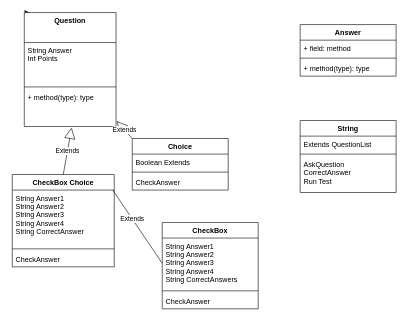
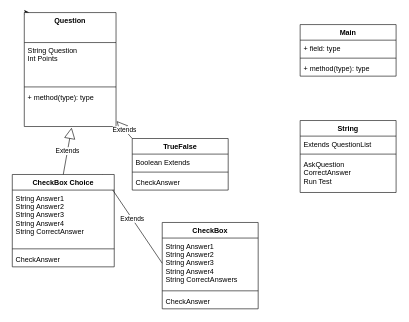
node "Answer": label "Answer" -> "Main"
node "+ field: method": label "+ field: method" -> "+ field: type"
node "String Answer Int Points": label "String Answer Int Points" -> "String Question Int Points"
node "Choice": label "Choice" -> "TrueFalse"
